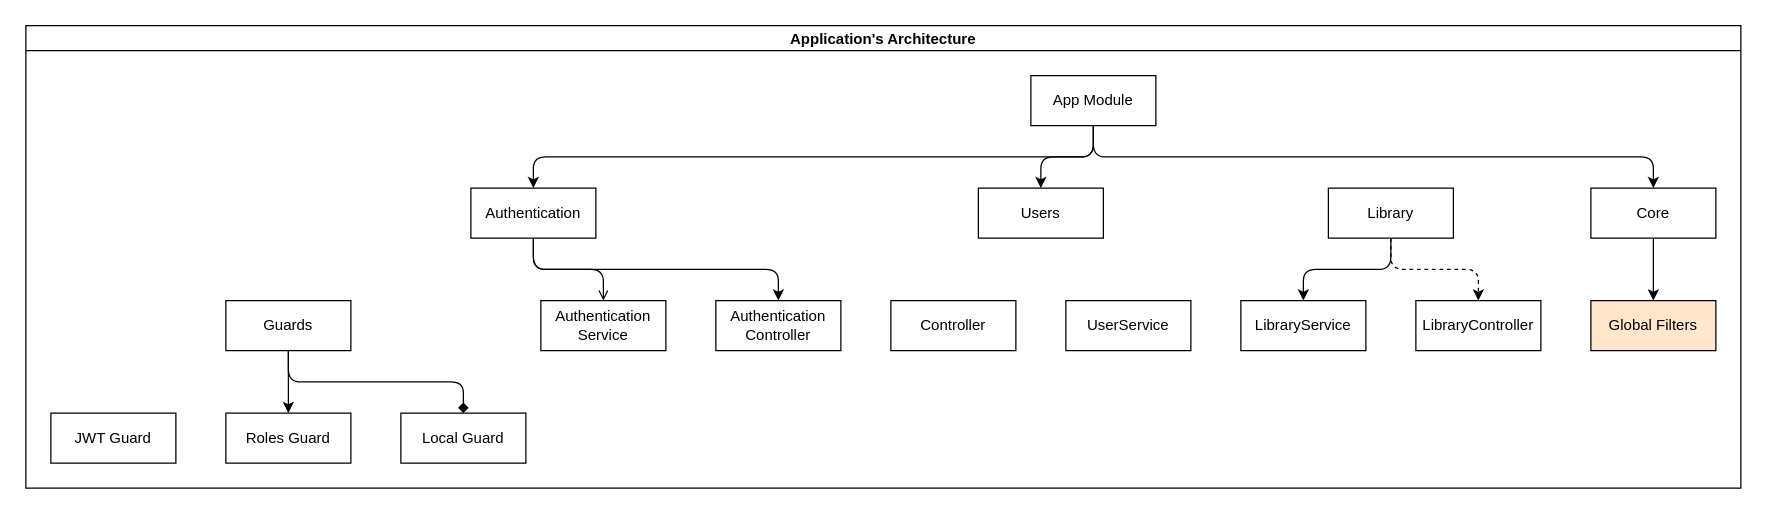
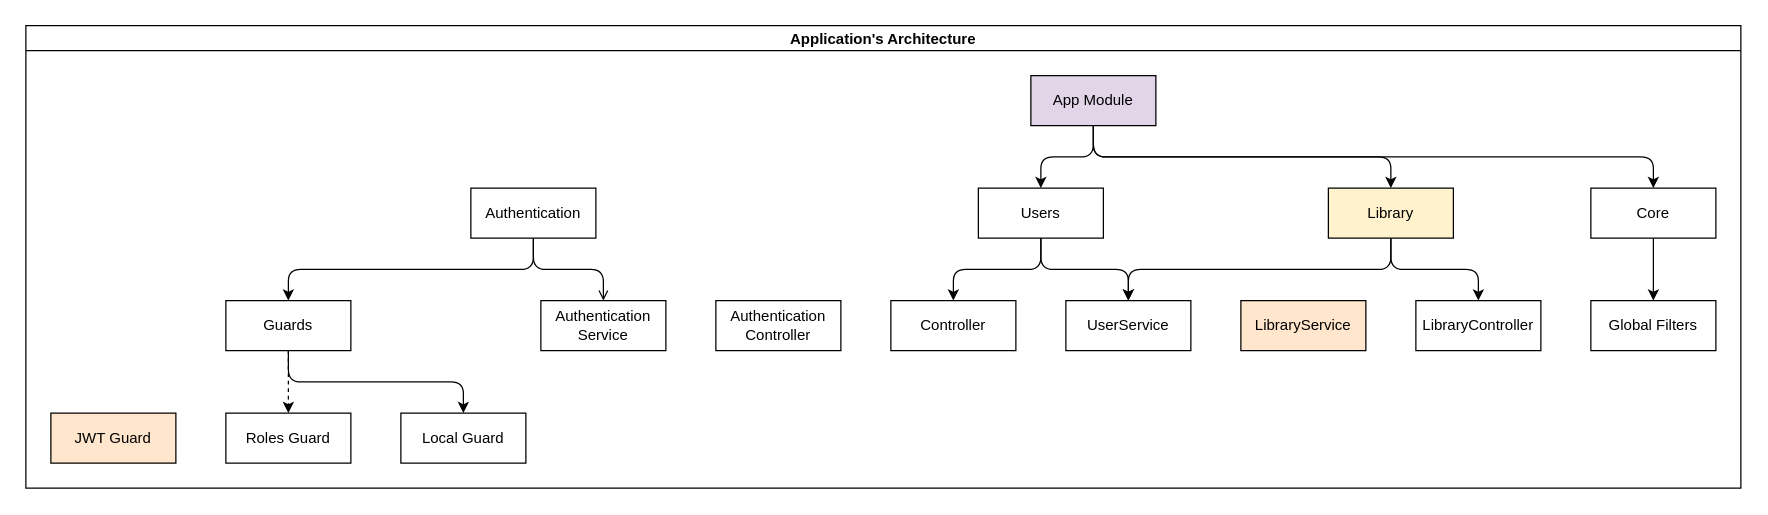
node "App Module": fillcolor #ffffff -> #e1d5e7
edge "App Module" -> "Authentication": removed
edge "App Module" -> "Library": added
node "Library": fillcolor #ffffff -> #fff2cc
edge "Authentication" -> "Guards": added
edge "Authentication" -> "Authentication Controller": removed
edge "Users" -> "Controller": added
edge "Users" -> "UserService": added
edge "Library" -> "LibraryController": style dashed -> solid
edge "Library" -> "LibraryService": now "Library" -> "UserService"
node "LibraryService": fillcolor #ffffff -> #ffe6cc
node "Global Filters": fillcolor #ffe6cc -> #ffffff
edge "Guards" -> "Roles Guard": style solid -> dashed
edge "Guards" -> "Local Guard": arrowhead diamond -> classic
node "JWT Guard": fillcolor #ffffff -> #ffe6cc
